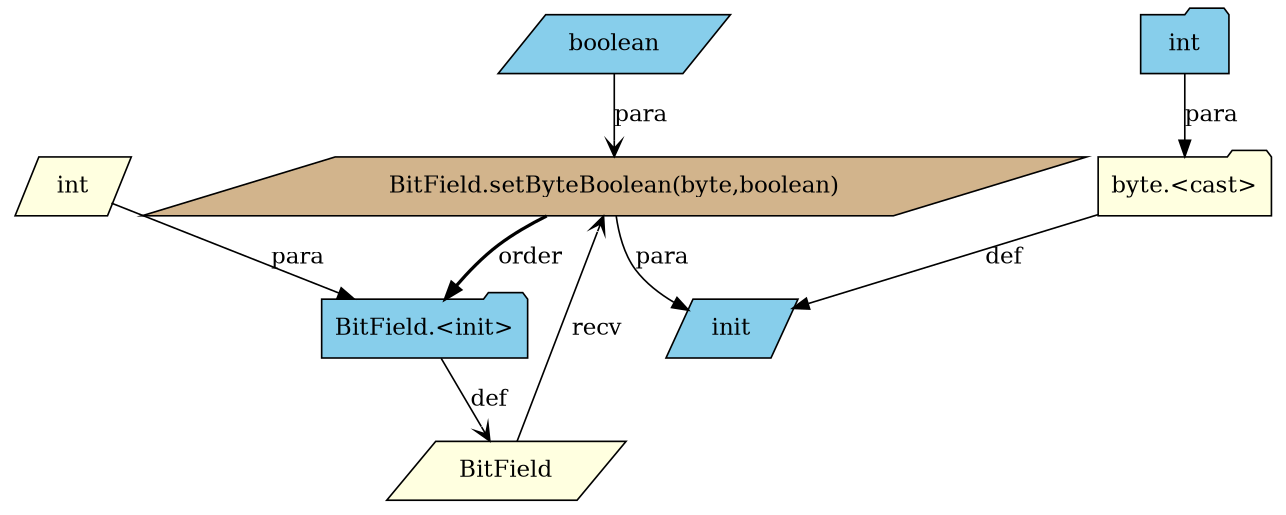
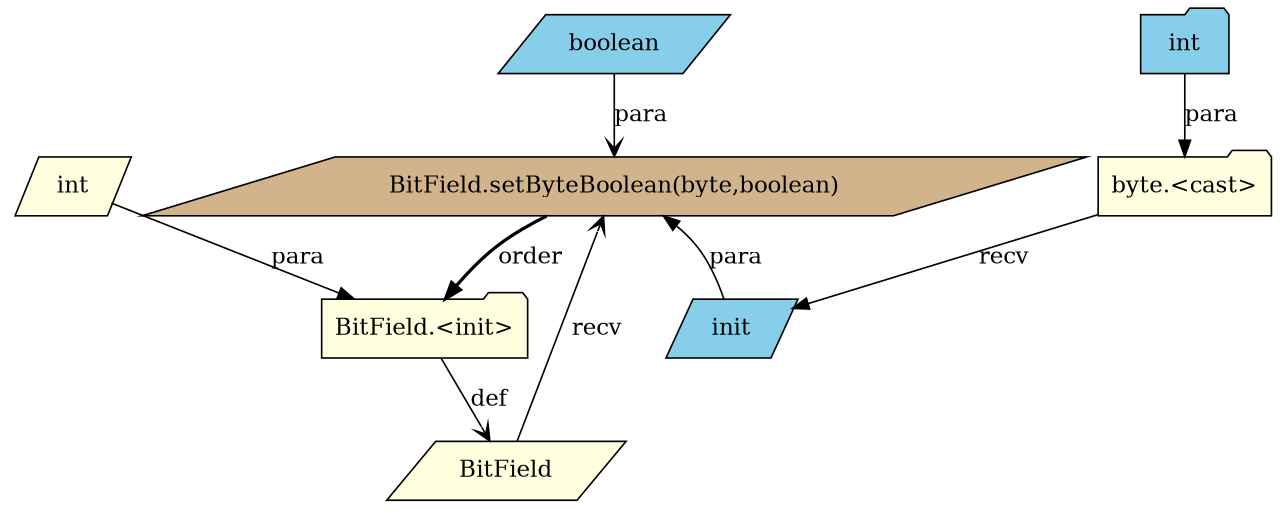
edge "byte.<cast>" -> "init": label "def" -> "recv"
edge "BitField.setByteBoolean(byte,boolean)" -> "init": reversed
node "BitField.<init>": fillcolor skyblue -> lightyellow
